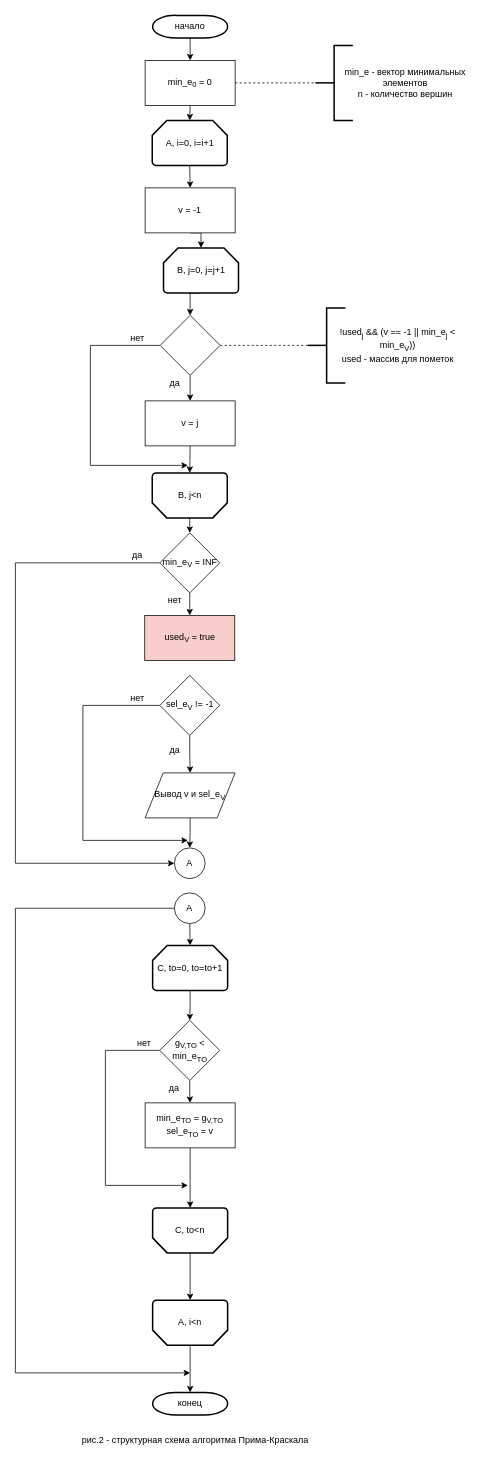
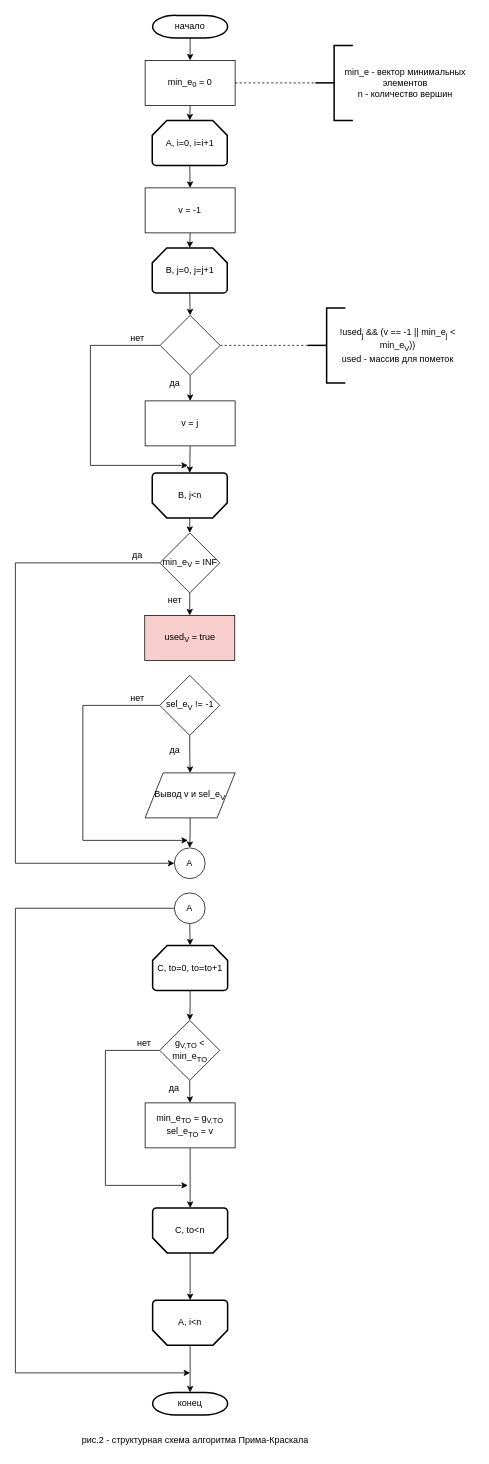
node "B, j=0, j=j+1": moved (201, 270) -> (190, 270)
